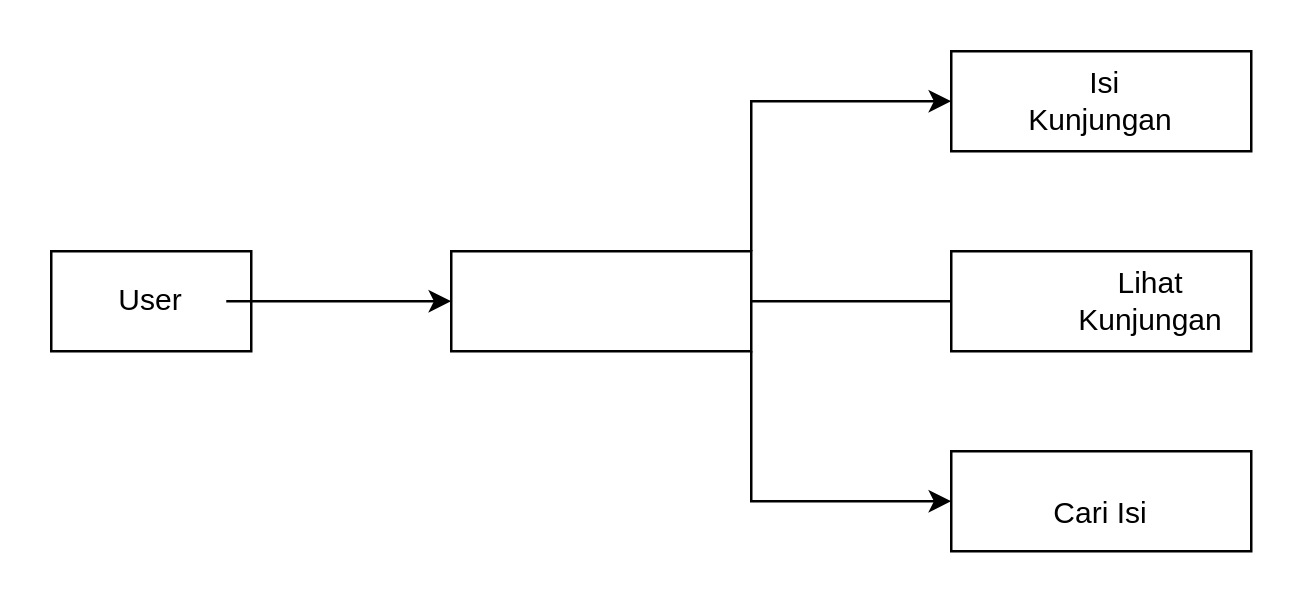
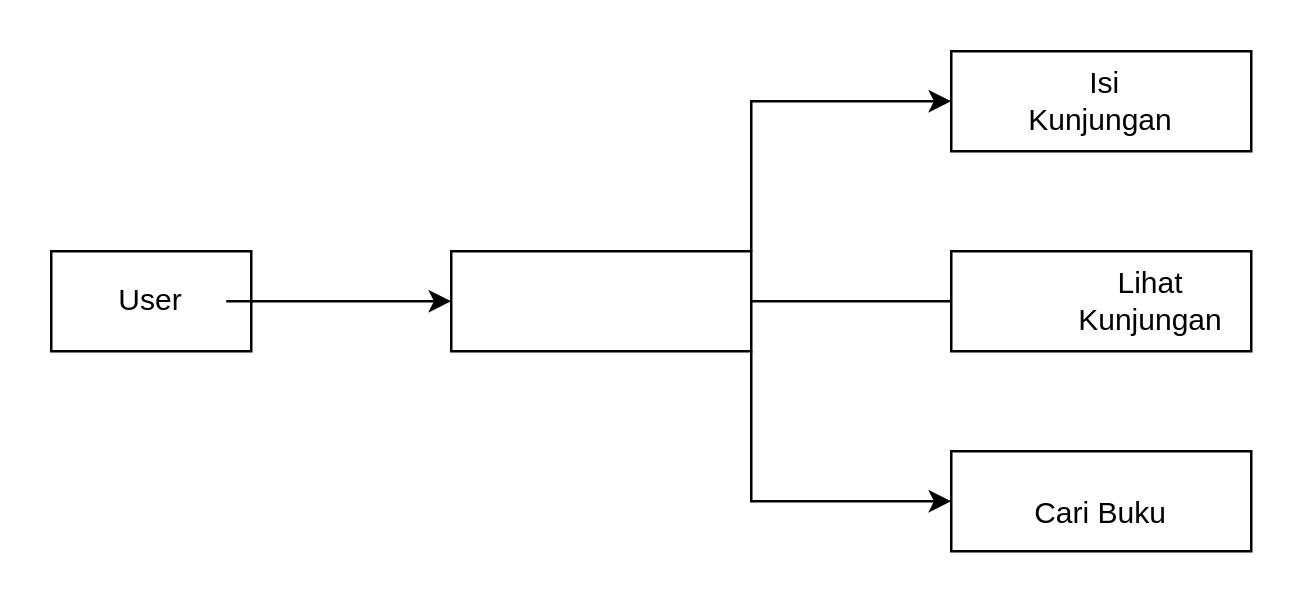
node "Cari Isi": label "Cari Isi" -> "Cari Buku"
